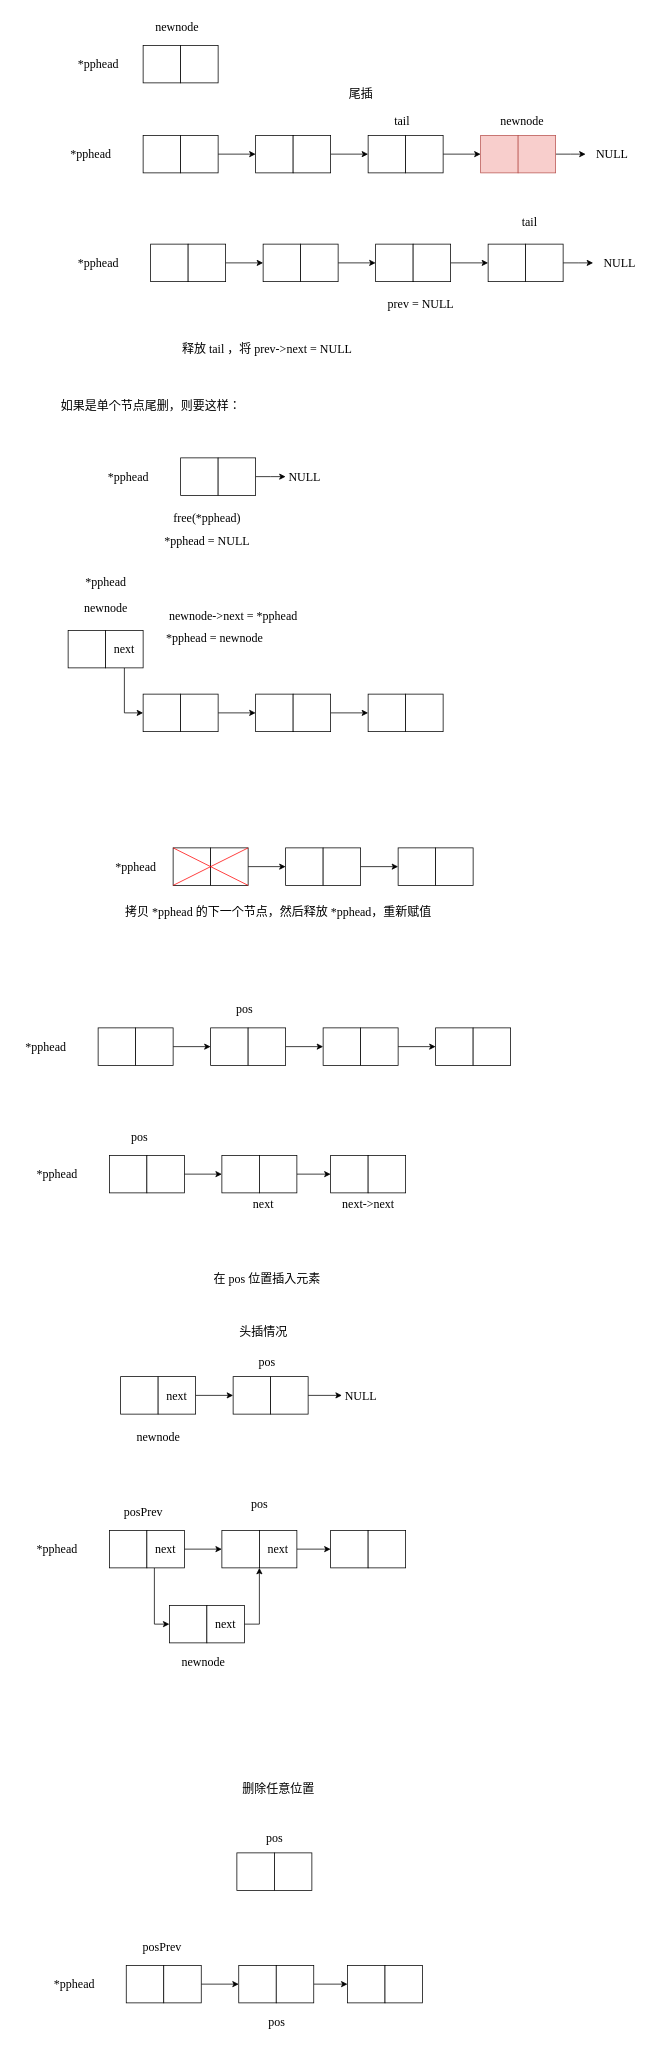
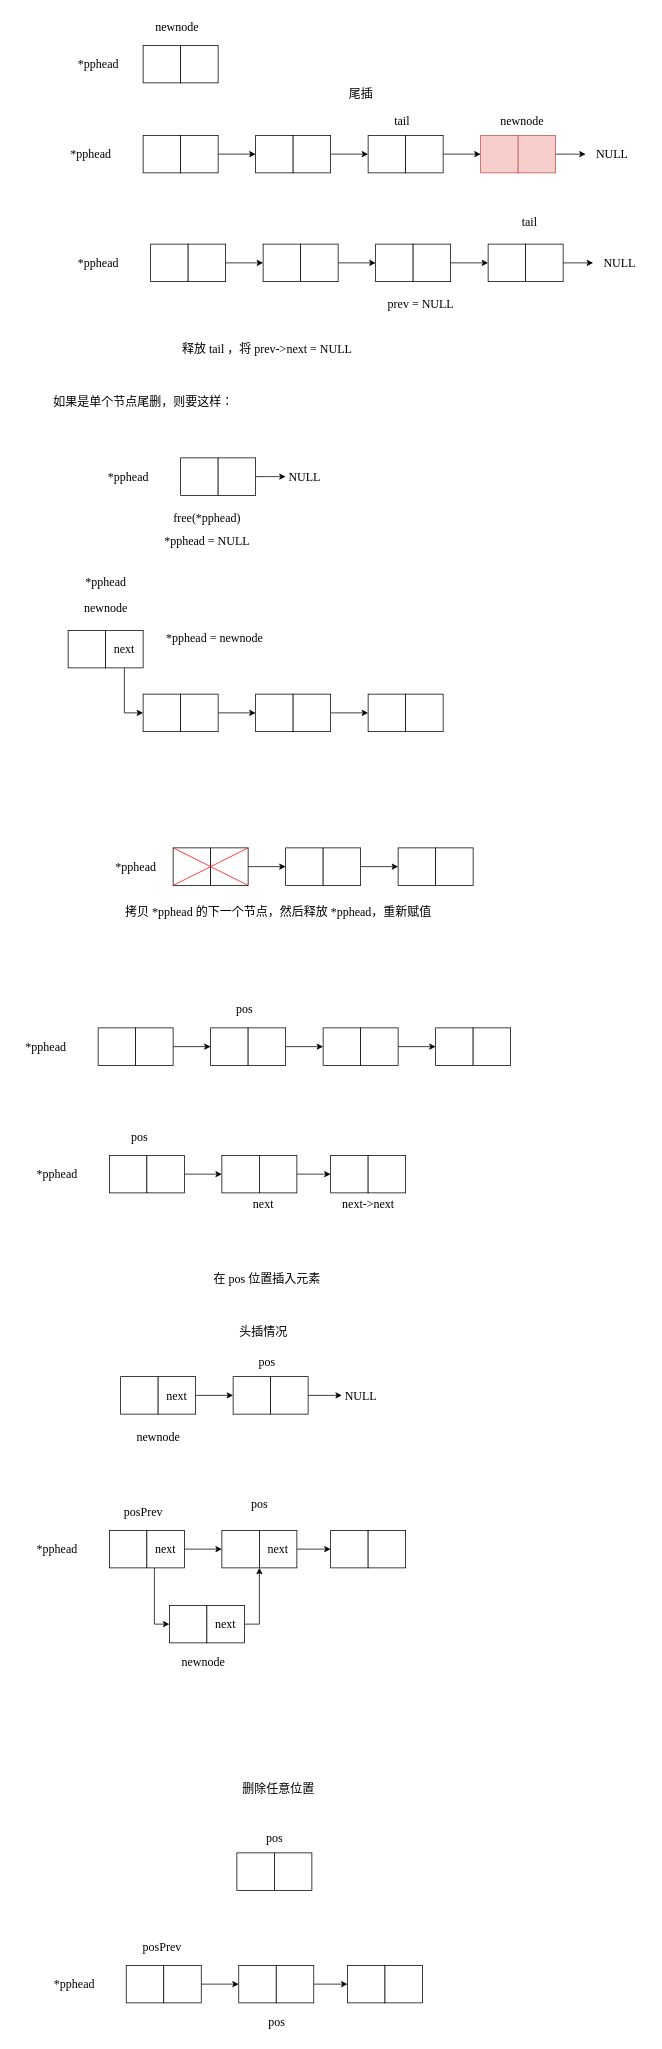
node "如果是单个节点尾删，则要这样：": moved (150, 405) -> (143, 402)
node "newnode->next = *pphead": removed
